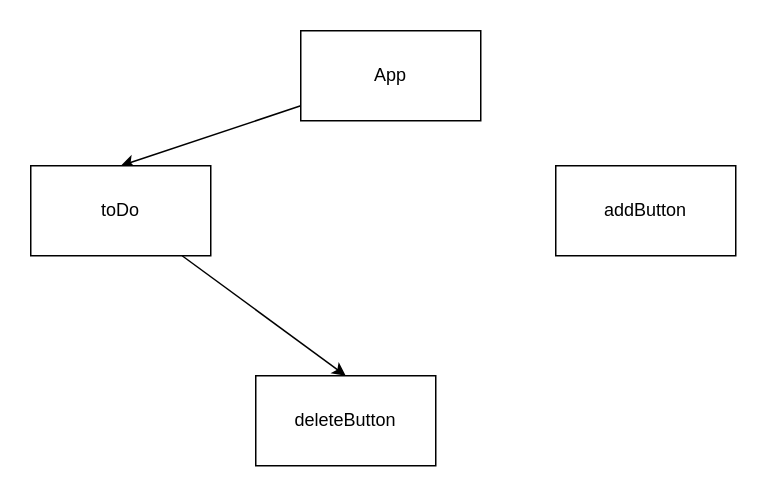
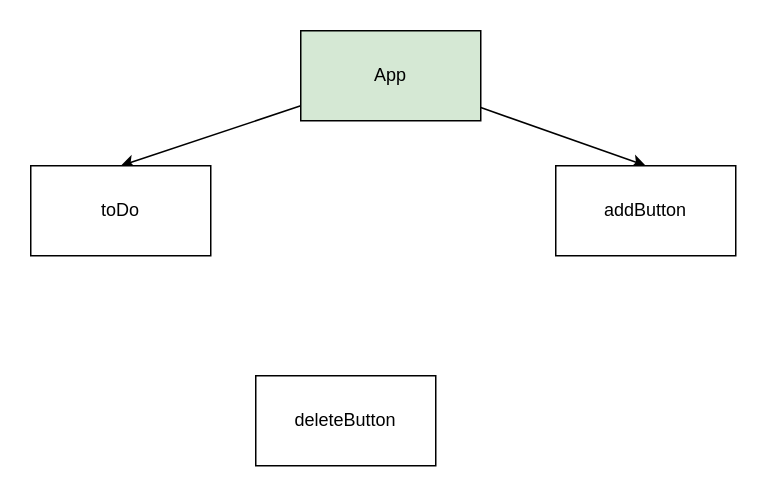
node "App": fillcolor #ffffff -> #d5e8d4
edge "App" -> "addButton": added
edge "toDo" -> "deleteButton": removed
